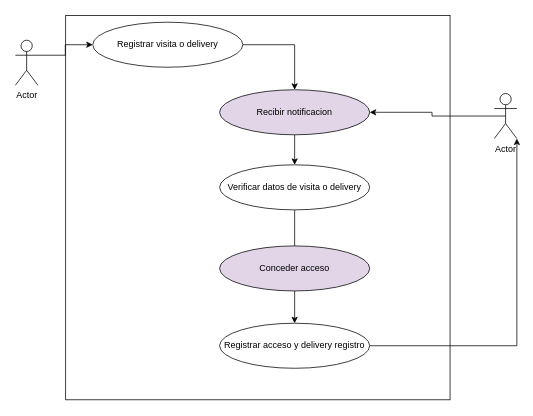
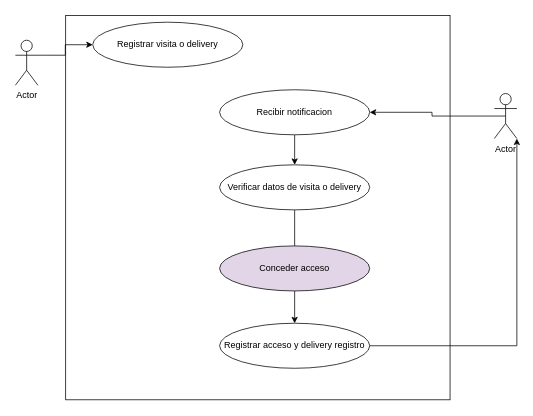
edge "Registrar visita o delivery" -> "Recibir notificacion": removed
node "Recibir notificacion": fillcolor #e1d5e7 -> #ffffff
